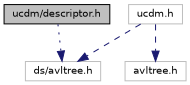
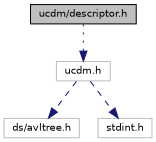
edge "ucdm/descriptor.h" -> "ds/avltree.h": now "ucdm/descriptor.h" -> "ucdm.h"
node "avltree.h": label "avltree.h" -> "stdint.h"
